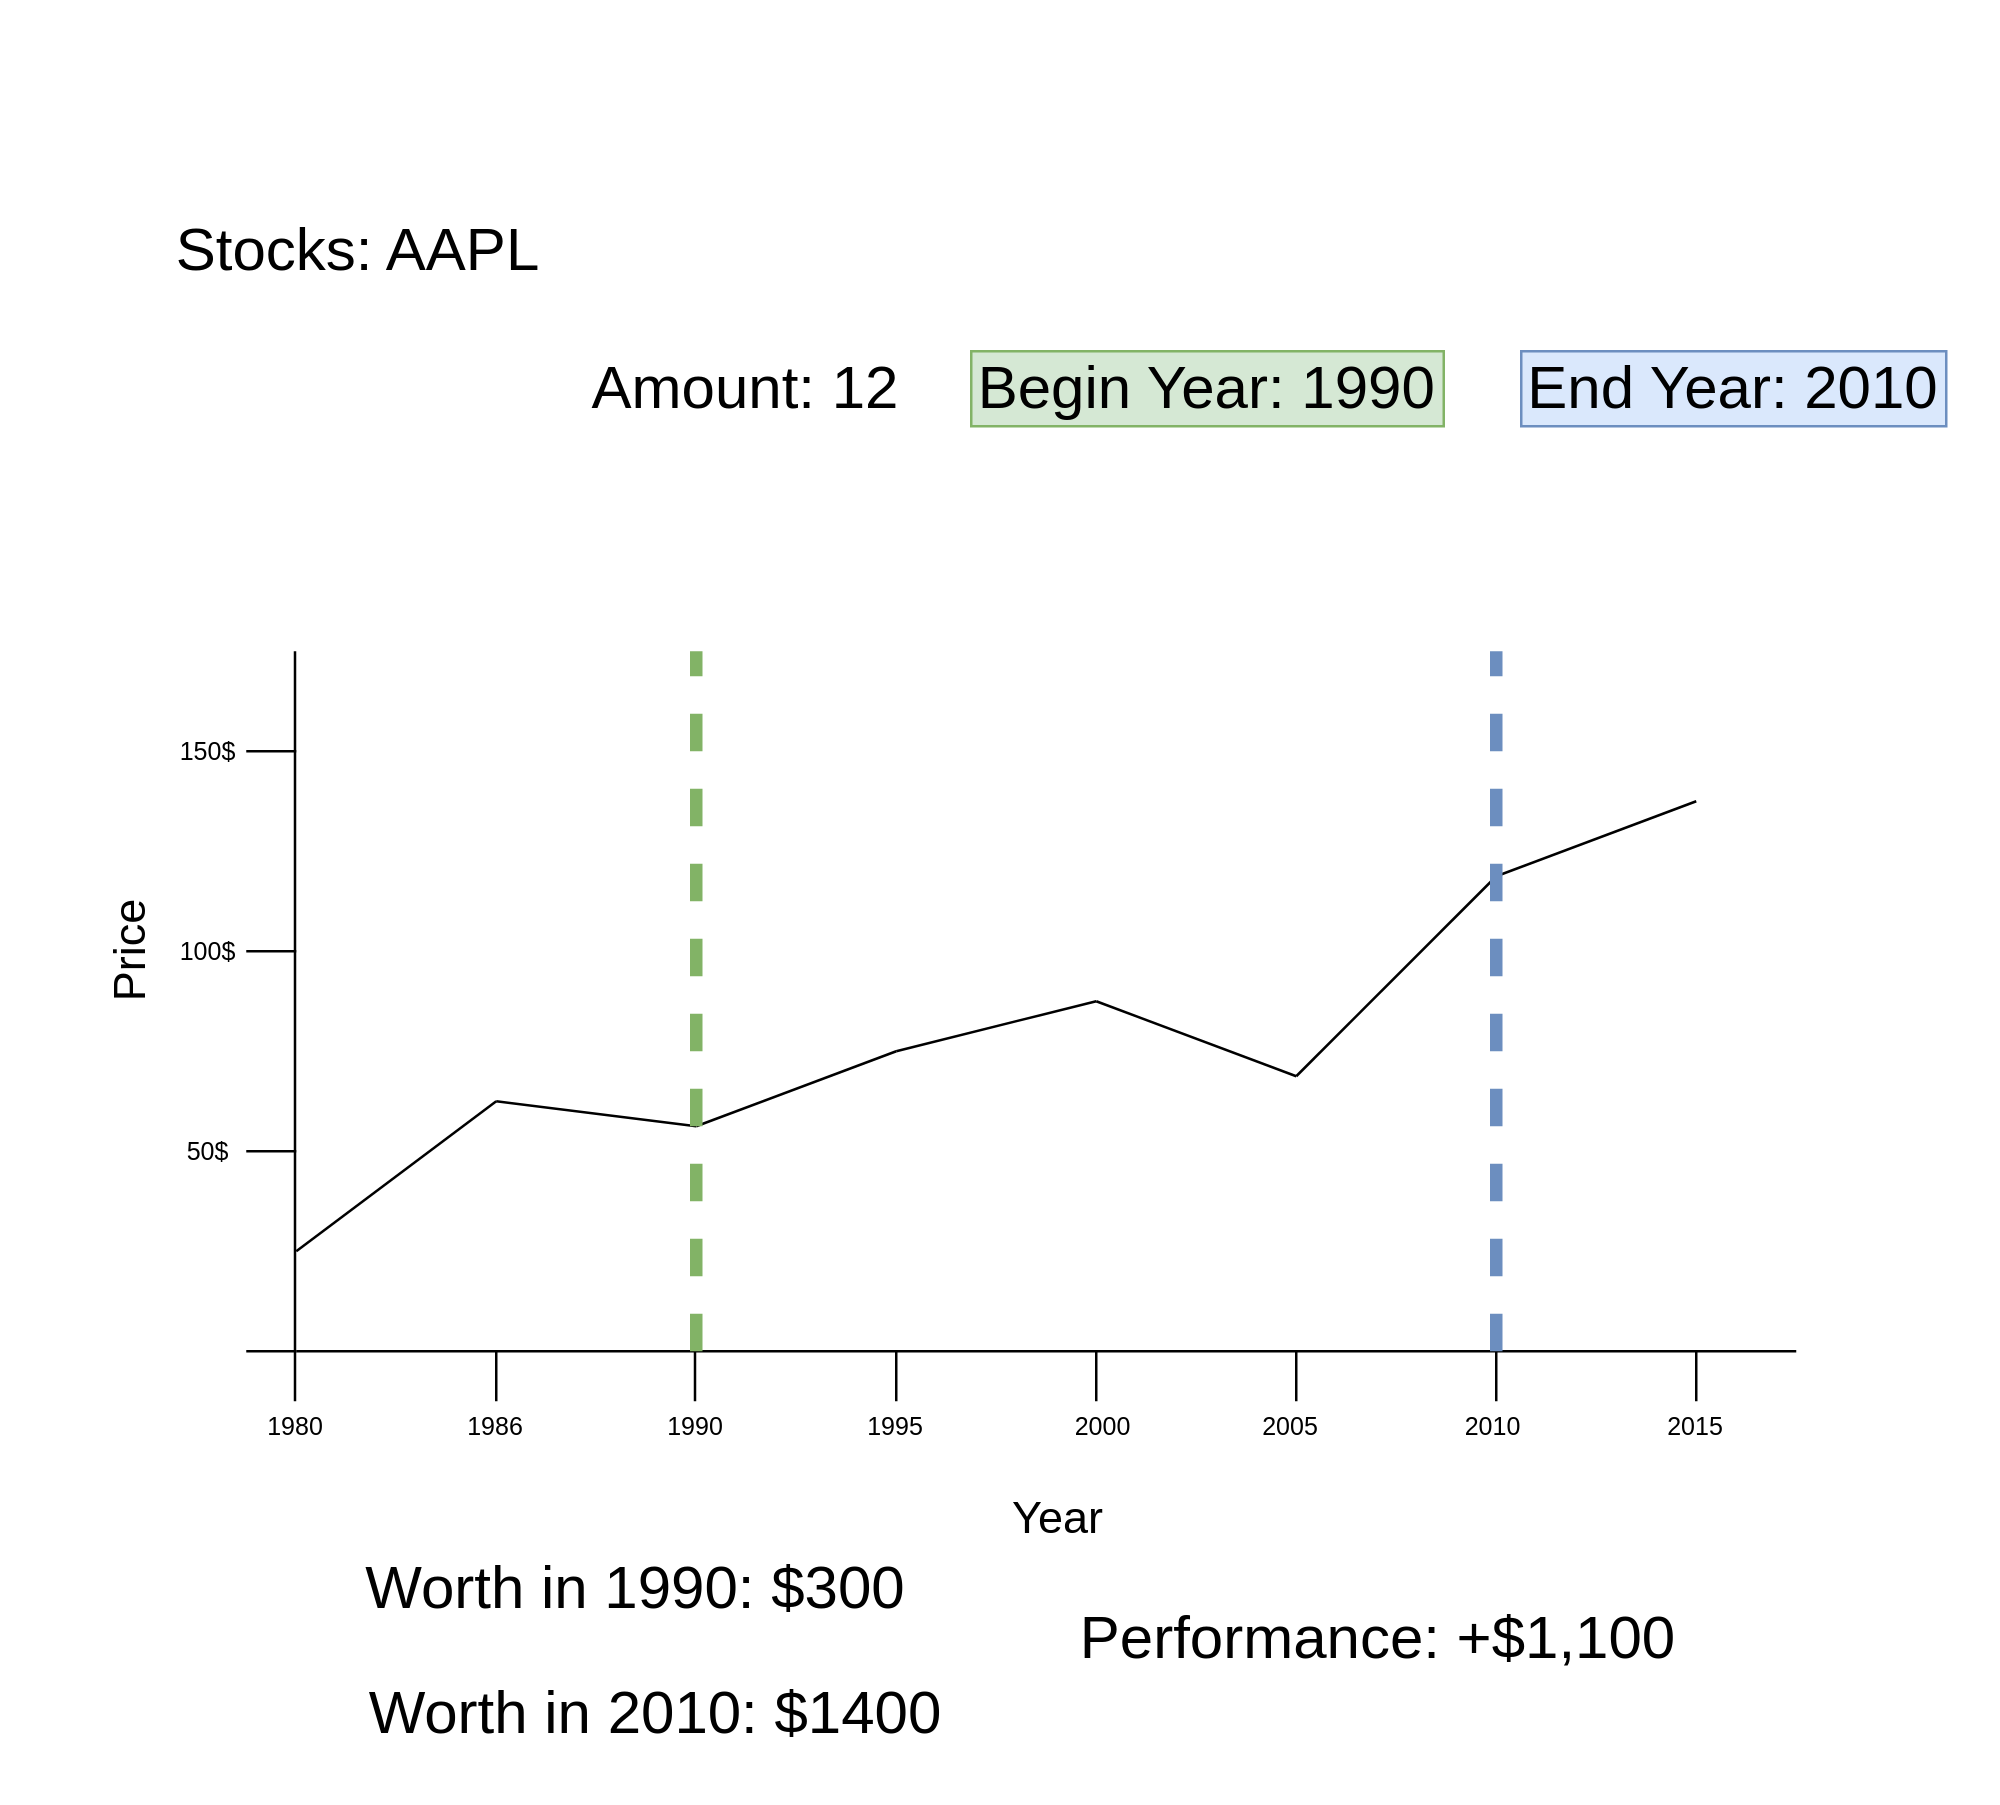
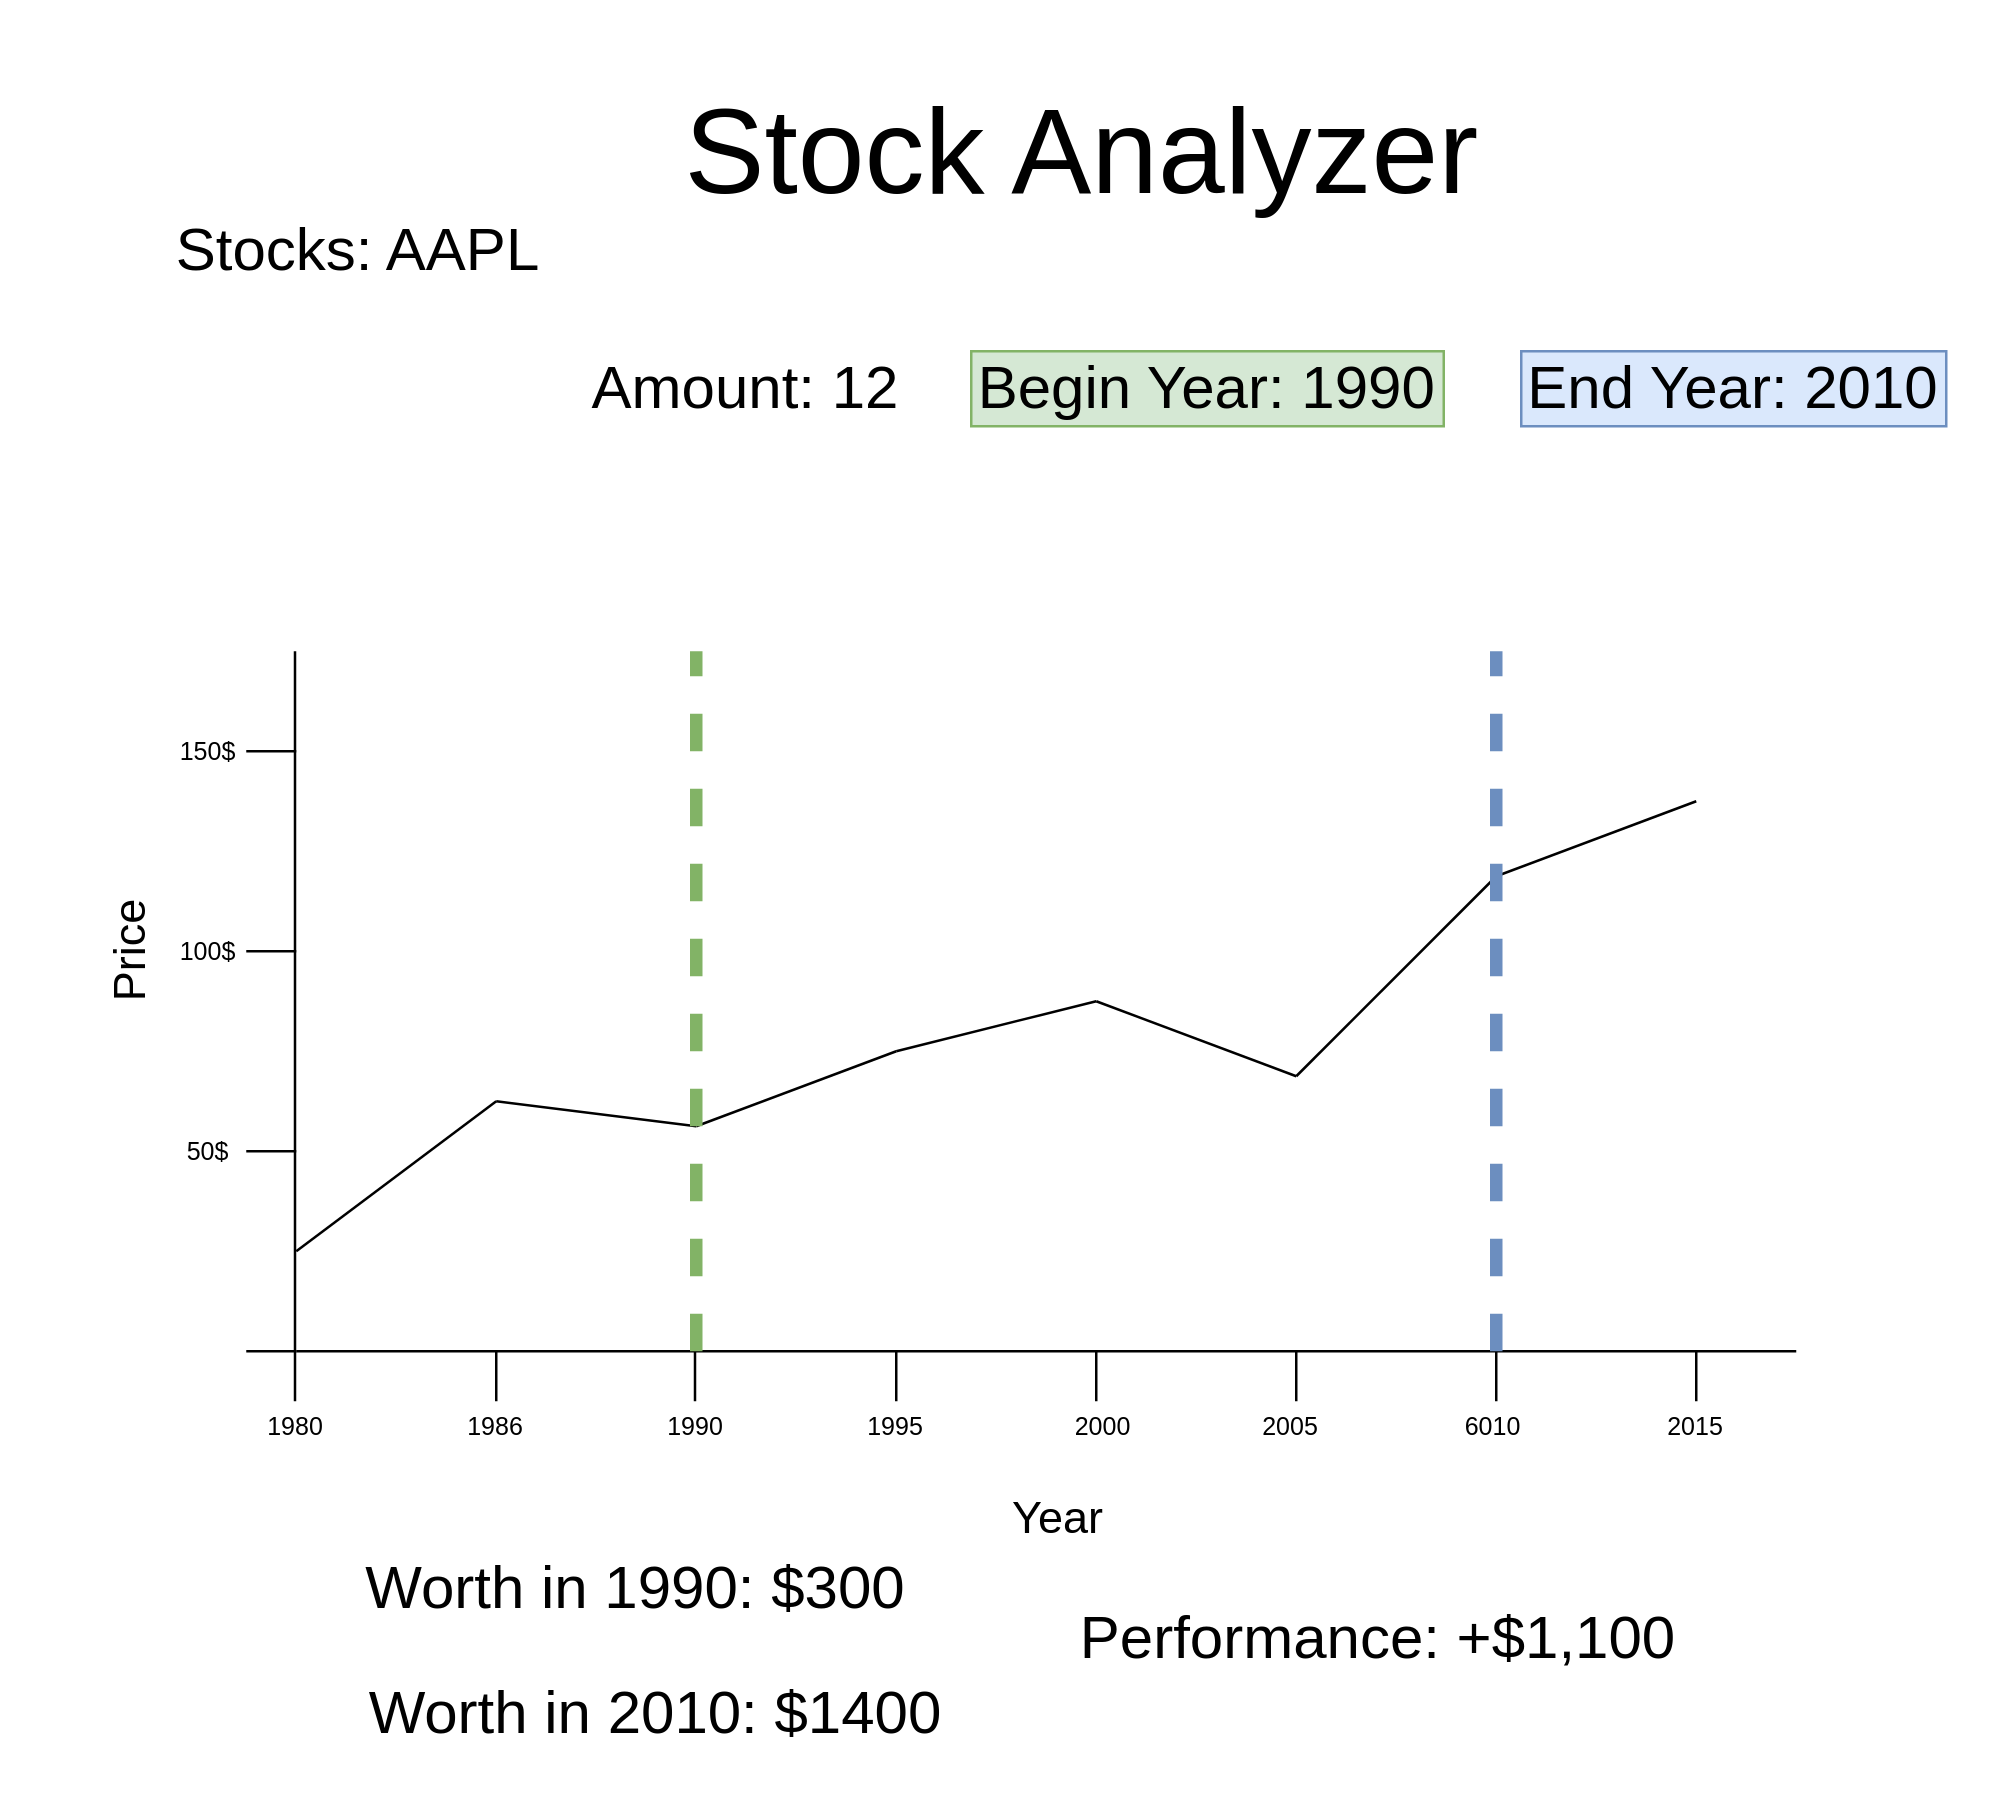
node "Stock Analyzer": added
node "2010": label "2010" -> "6010"
